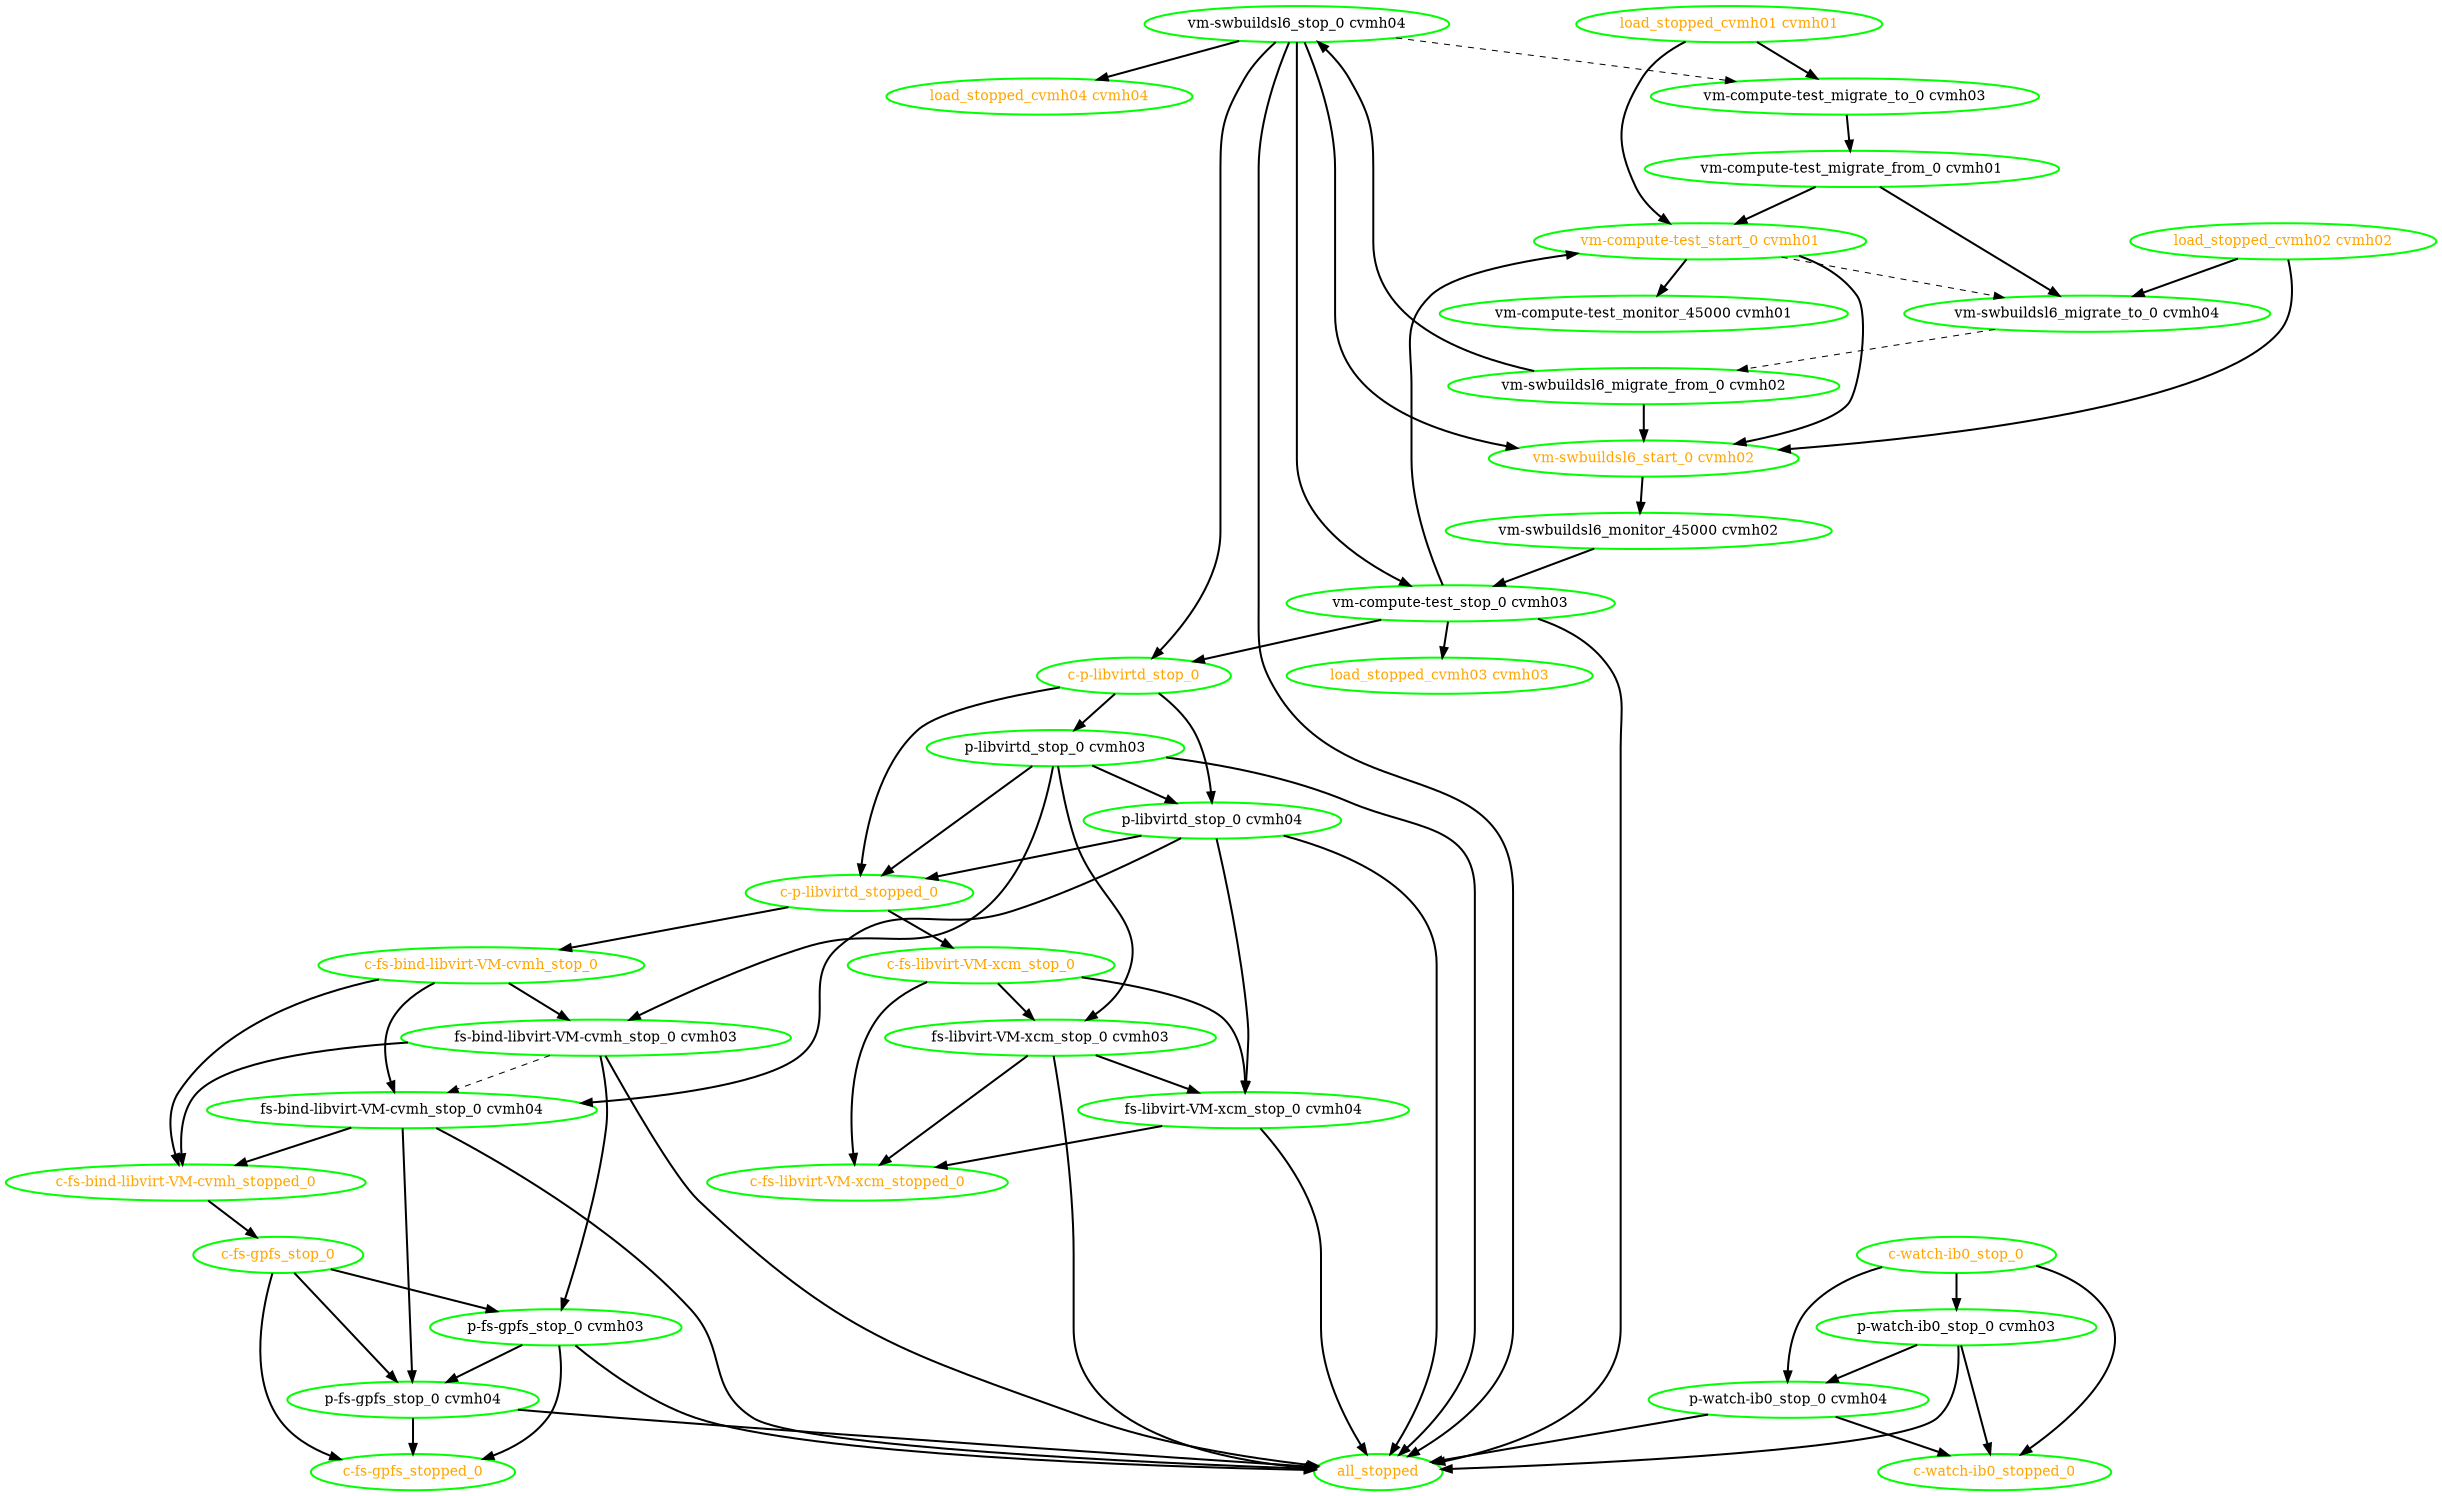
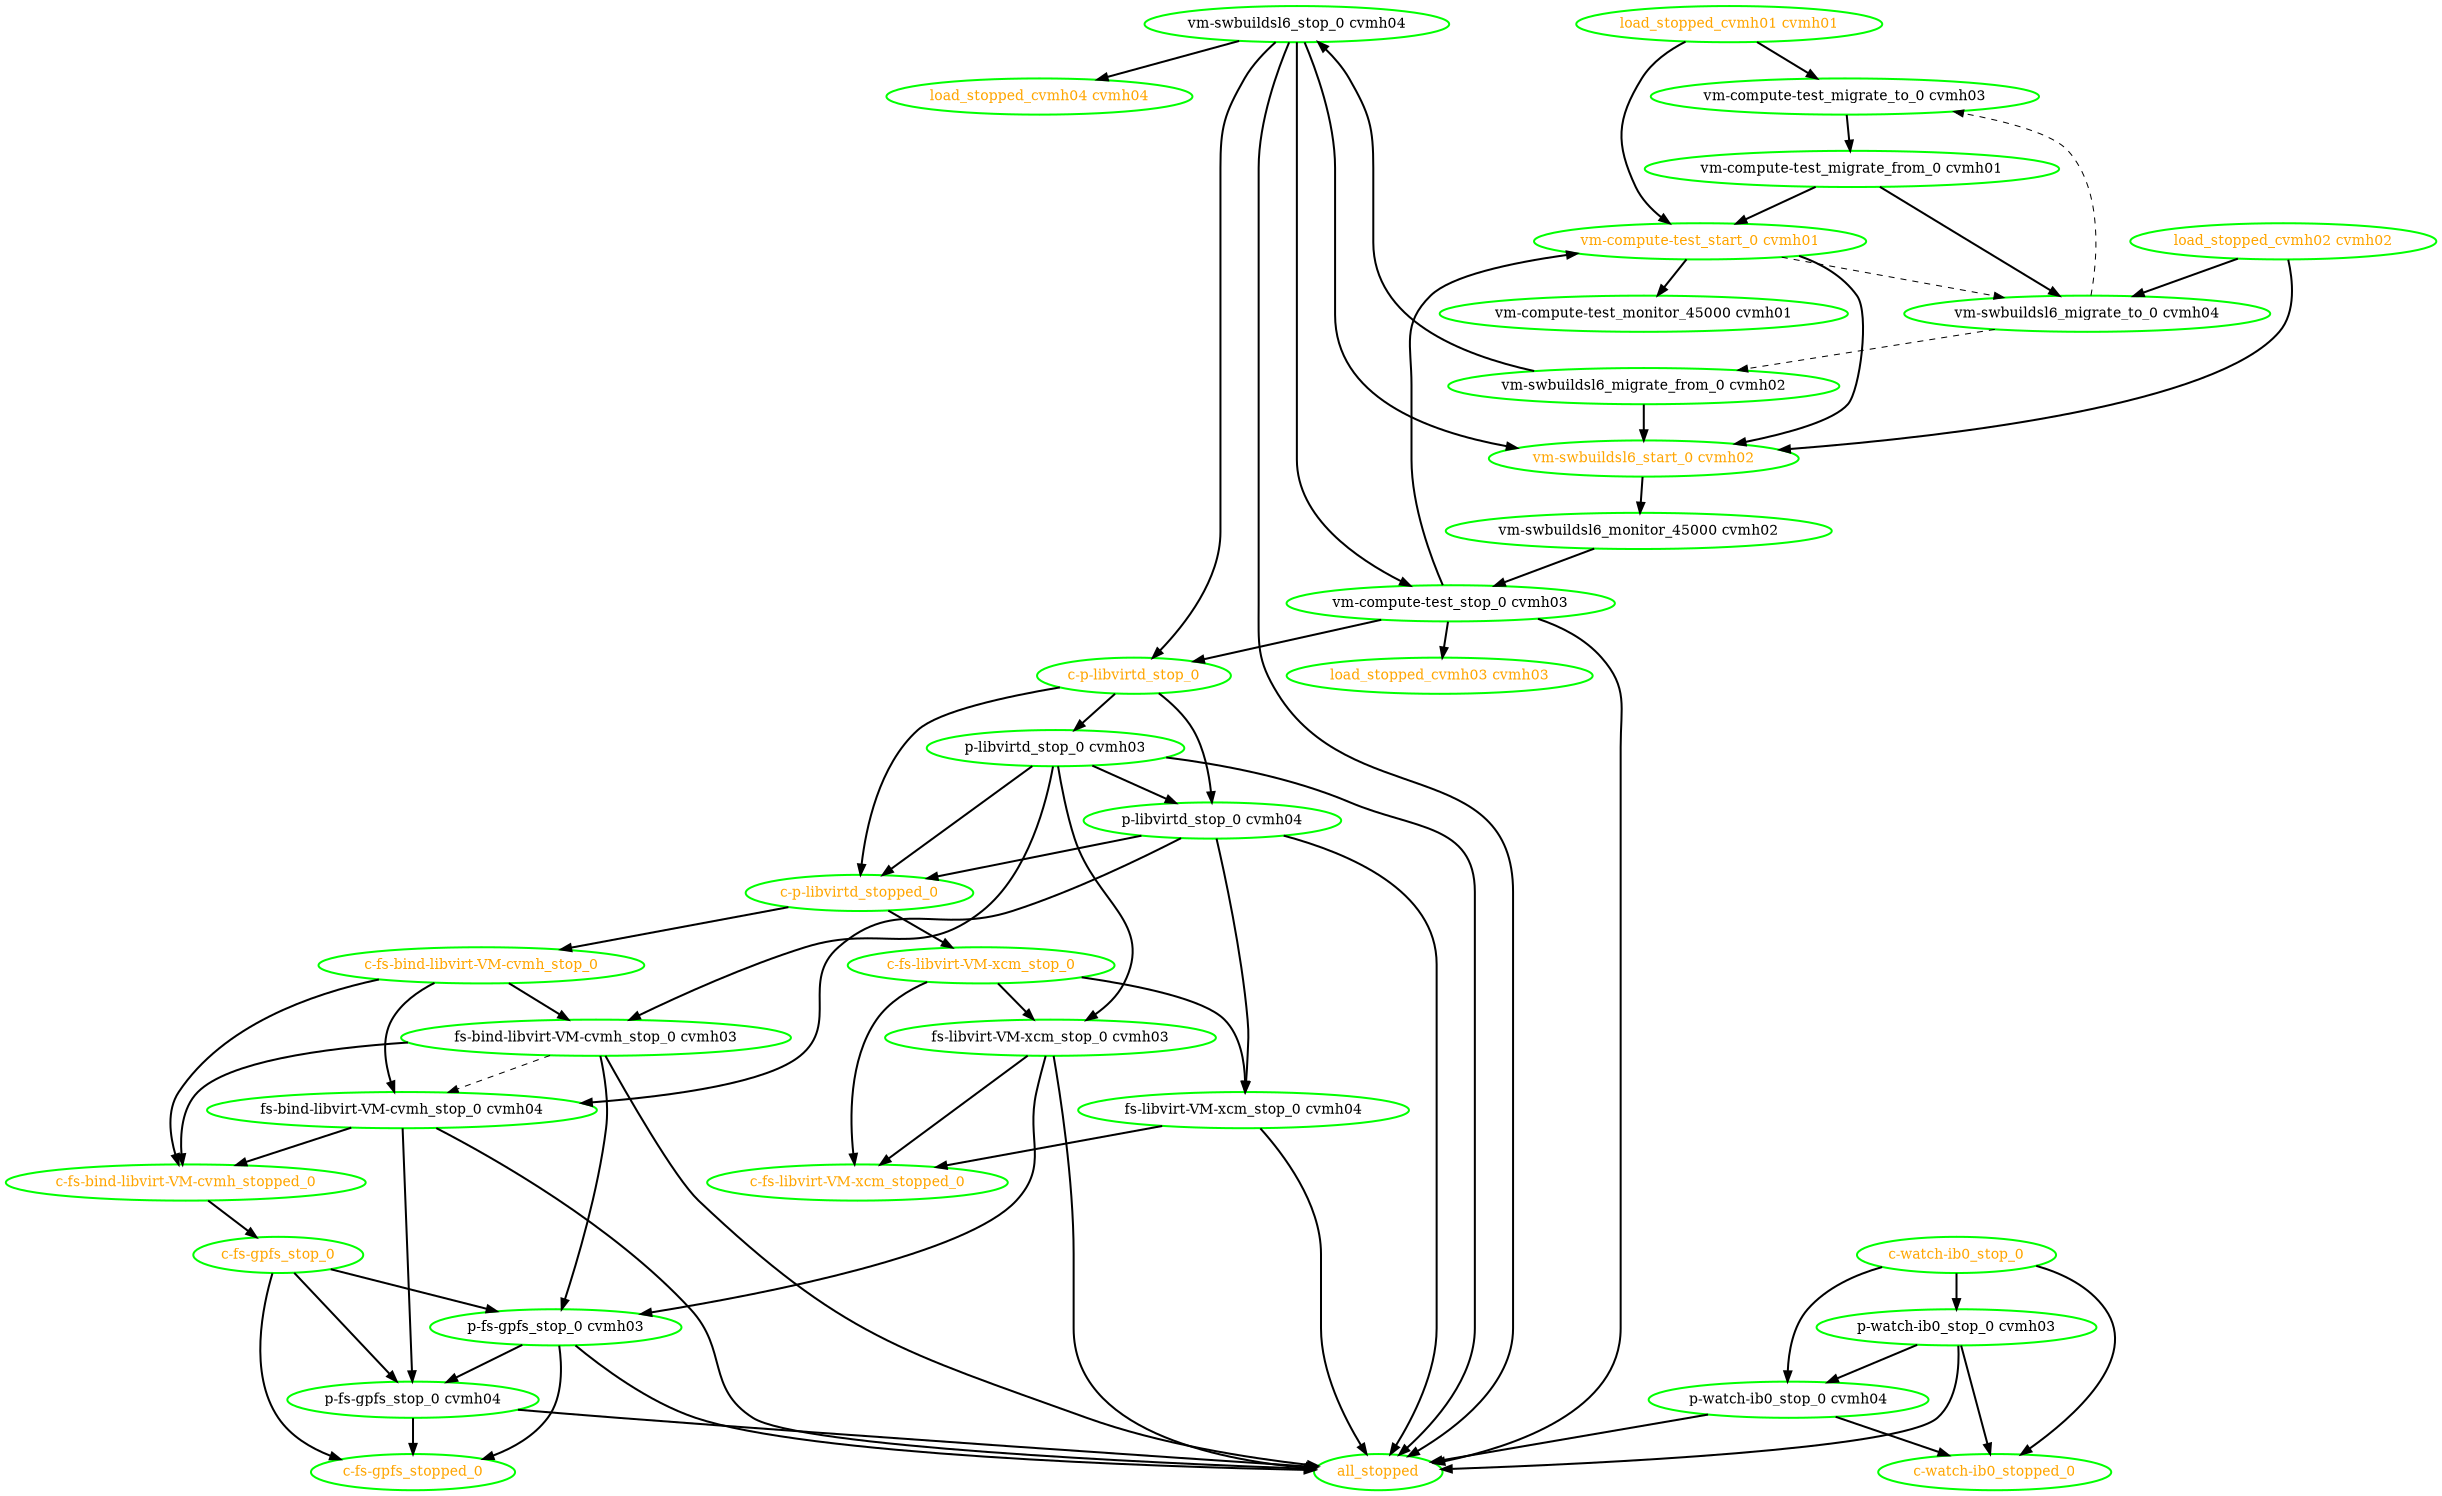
edge "vm-swbuildsl6_stop_0 cvmh04" -> "vm-compute-test_migrate_to_0 cvmh03": now "vm-swbuildsl6_migrate_to_0 cvmh04" -> "vm-compute-test_migrate_to_0 cvmh03"
edge "fs-libvirt-VM-xcm_stop_0 cvmh03" -> "fs-libvirt-VM-xcm_stop_0 cvmh04": now "fs-libvirt-VM-xcm_stop_0 cvmh03" -> "p-fs-gpfs_stop_0 cvmh03"
